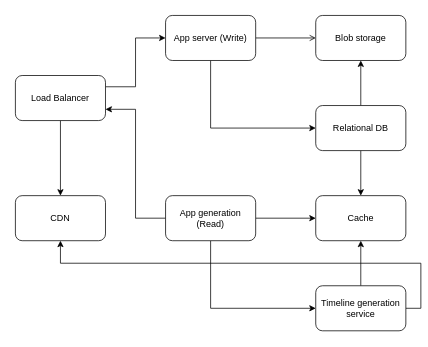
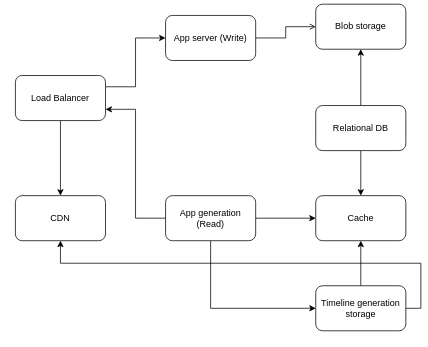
node "Blob storage": moved (360, 38) -> (360, 27)
edge "App server (Write)" -> "Relational DB": removed
node "Timeline generation service": label "Timeline generation service" -> "Timeline generation storage"
